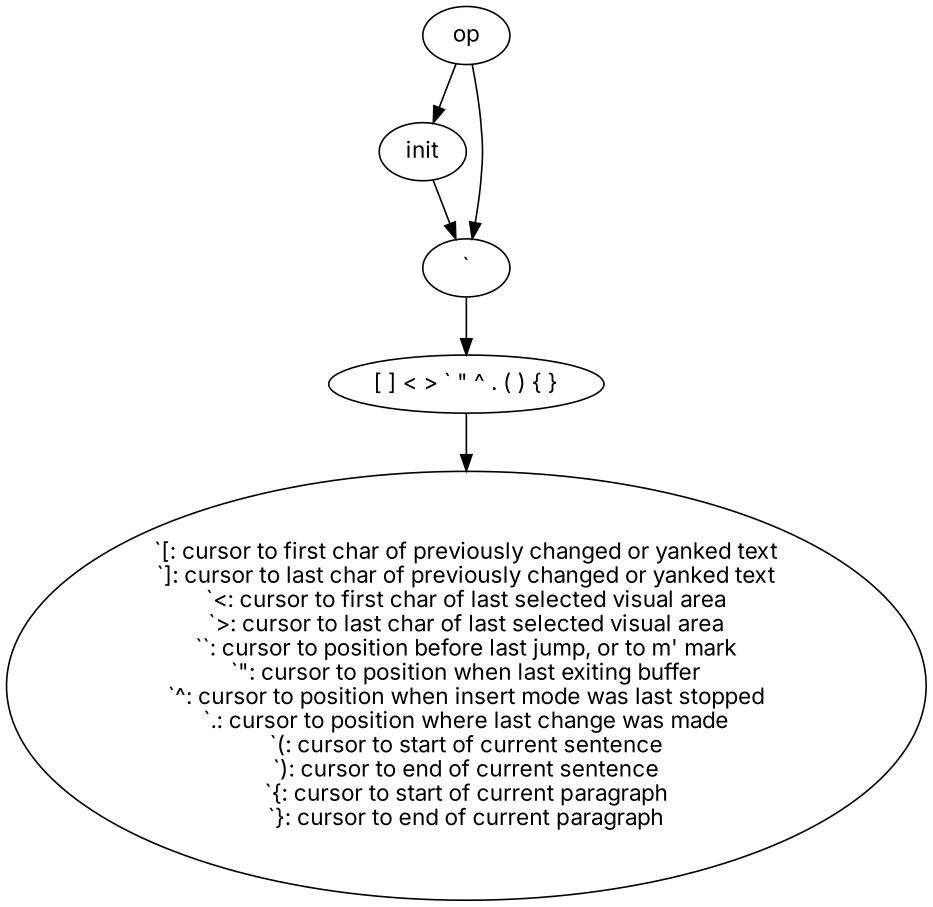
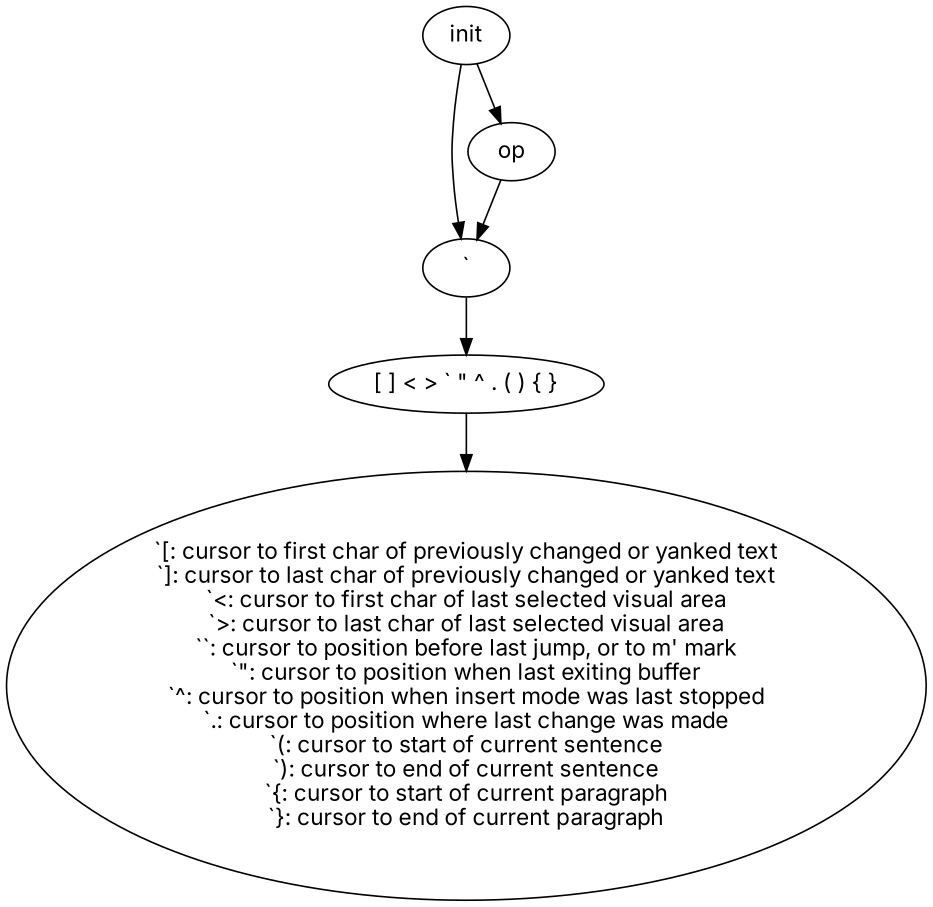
edge "op" -> "init": reversed
